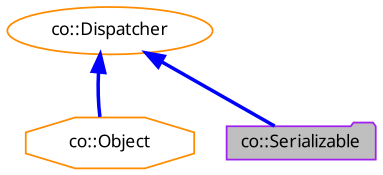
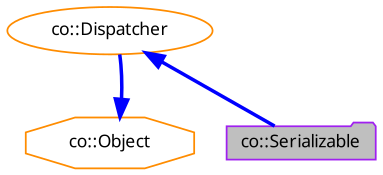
edge "co::Object" -> "co::Dispatcher": reversed
